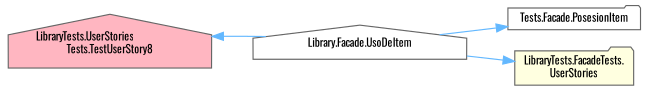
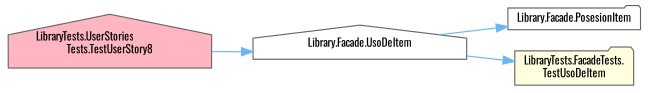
node "Tests.Facade.PosesionItem": label "Tests.Facade.PosesionItem" -> "Library.Facade.PosesionItem"
edge "Library.Facade.UsoDeItem" -> "LibraryTests.UserStories Tests.TestUserStory8": reversed
node "LibraryTests.FacadeTests. UserStories": label "LibraryTests.FacadeTests. UserStories" -> "LibraryTests.FacadeTests. TestUsoDeItem"
